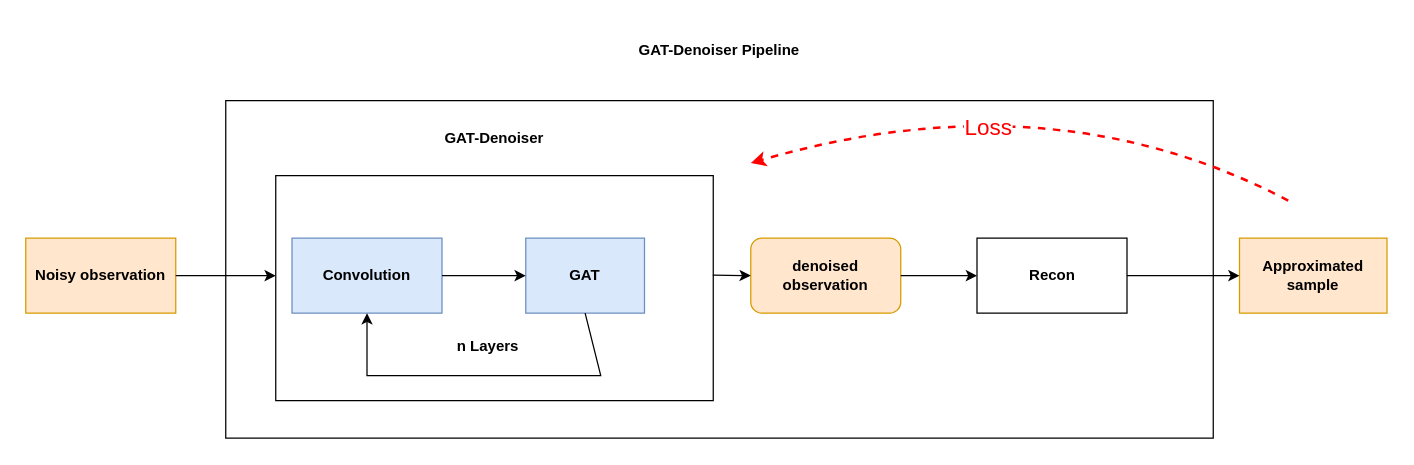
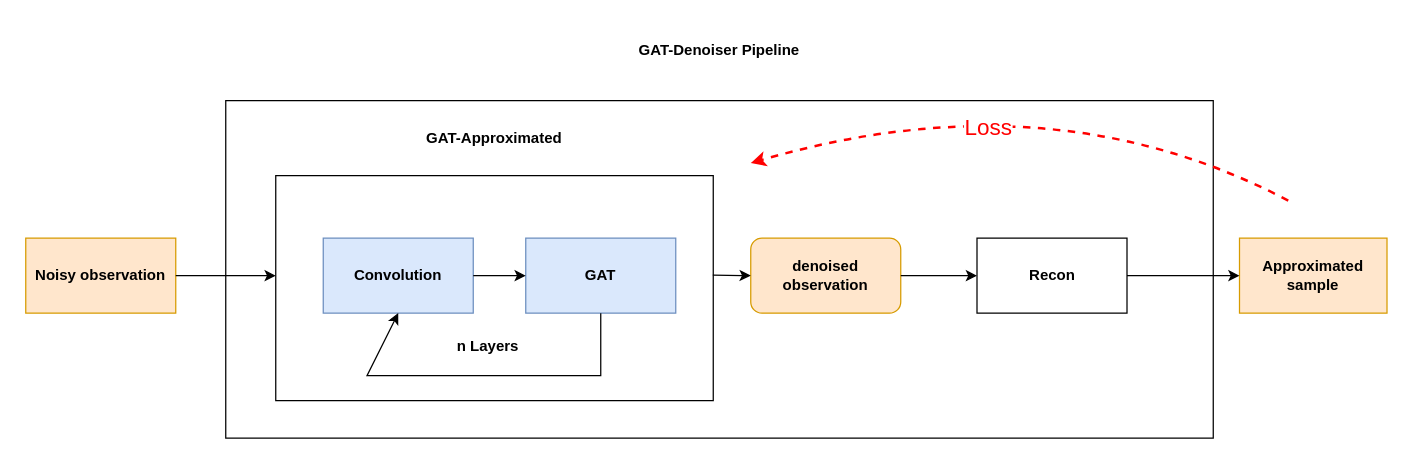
node "GAT-Denoiser": label "GAT-Denoiser" -> "GAT-Approximated"
node "Convolution": moved (367, 276) -> (398, 276)
node "GAT": size 119x75 -> 150x75
